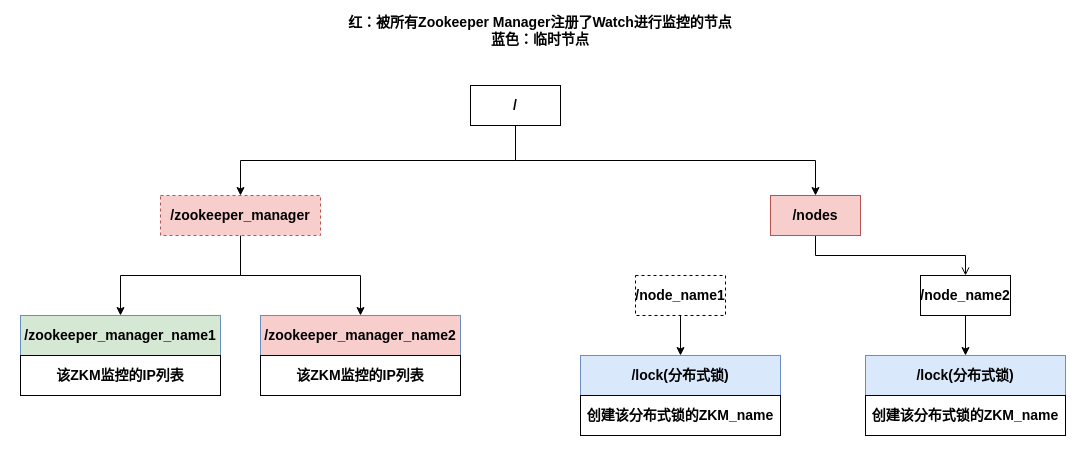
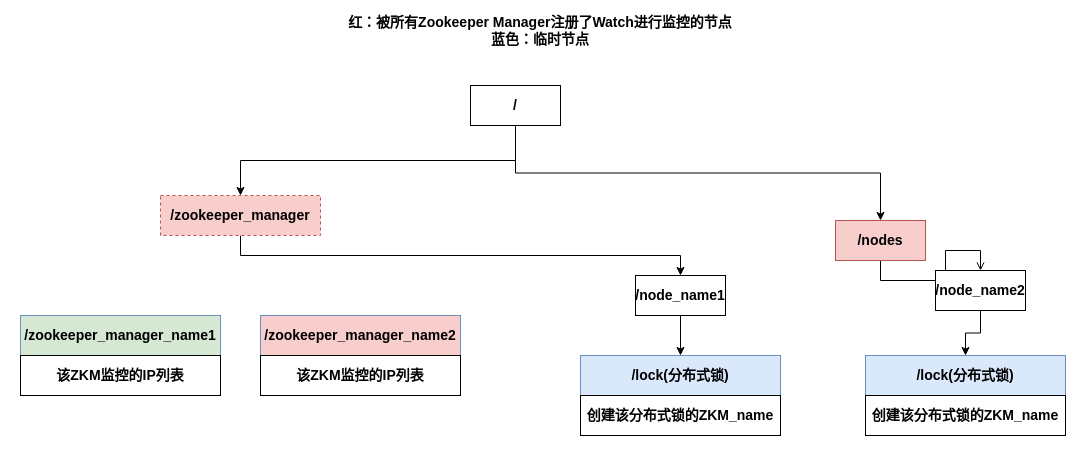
node "/nodes": moved (816, 216) -> (881, 241)
edge "/zookeeper_manager" -> "/zookeeper_manager_name1": now "/zookeeper_manager" -> "/node_name1"
edge "/zookeeper_manager" -> "/zookeeper_manager_name2": removed
node "/node_name1": style dashed -> solid
node "/node_name2": moved (966, 296) -> (981, 291)
